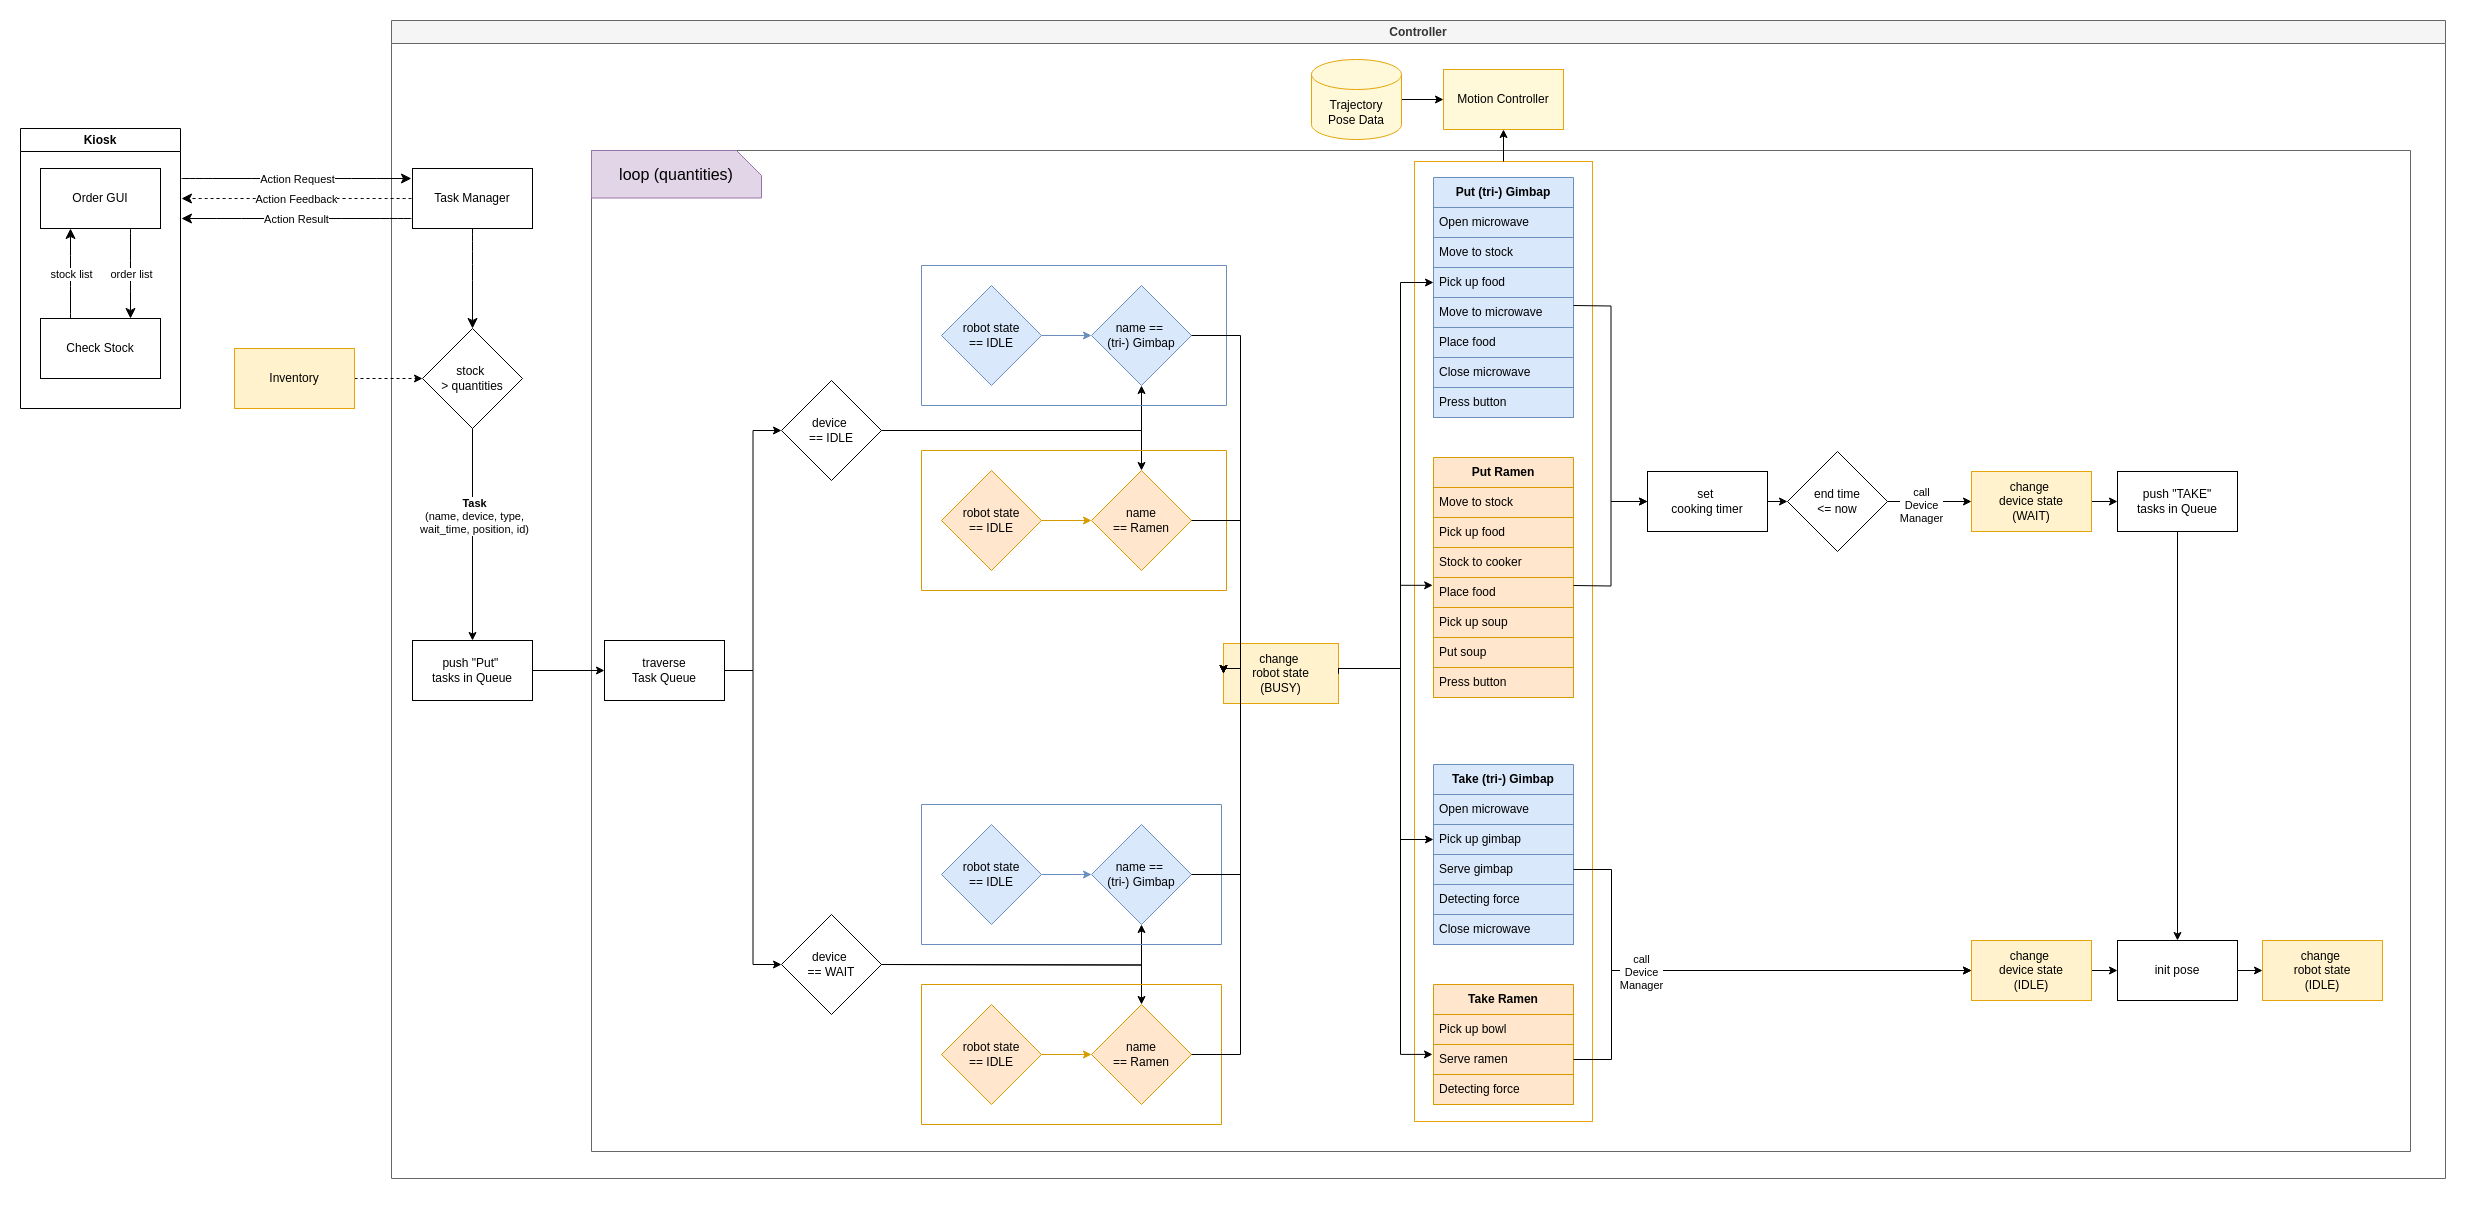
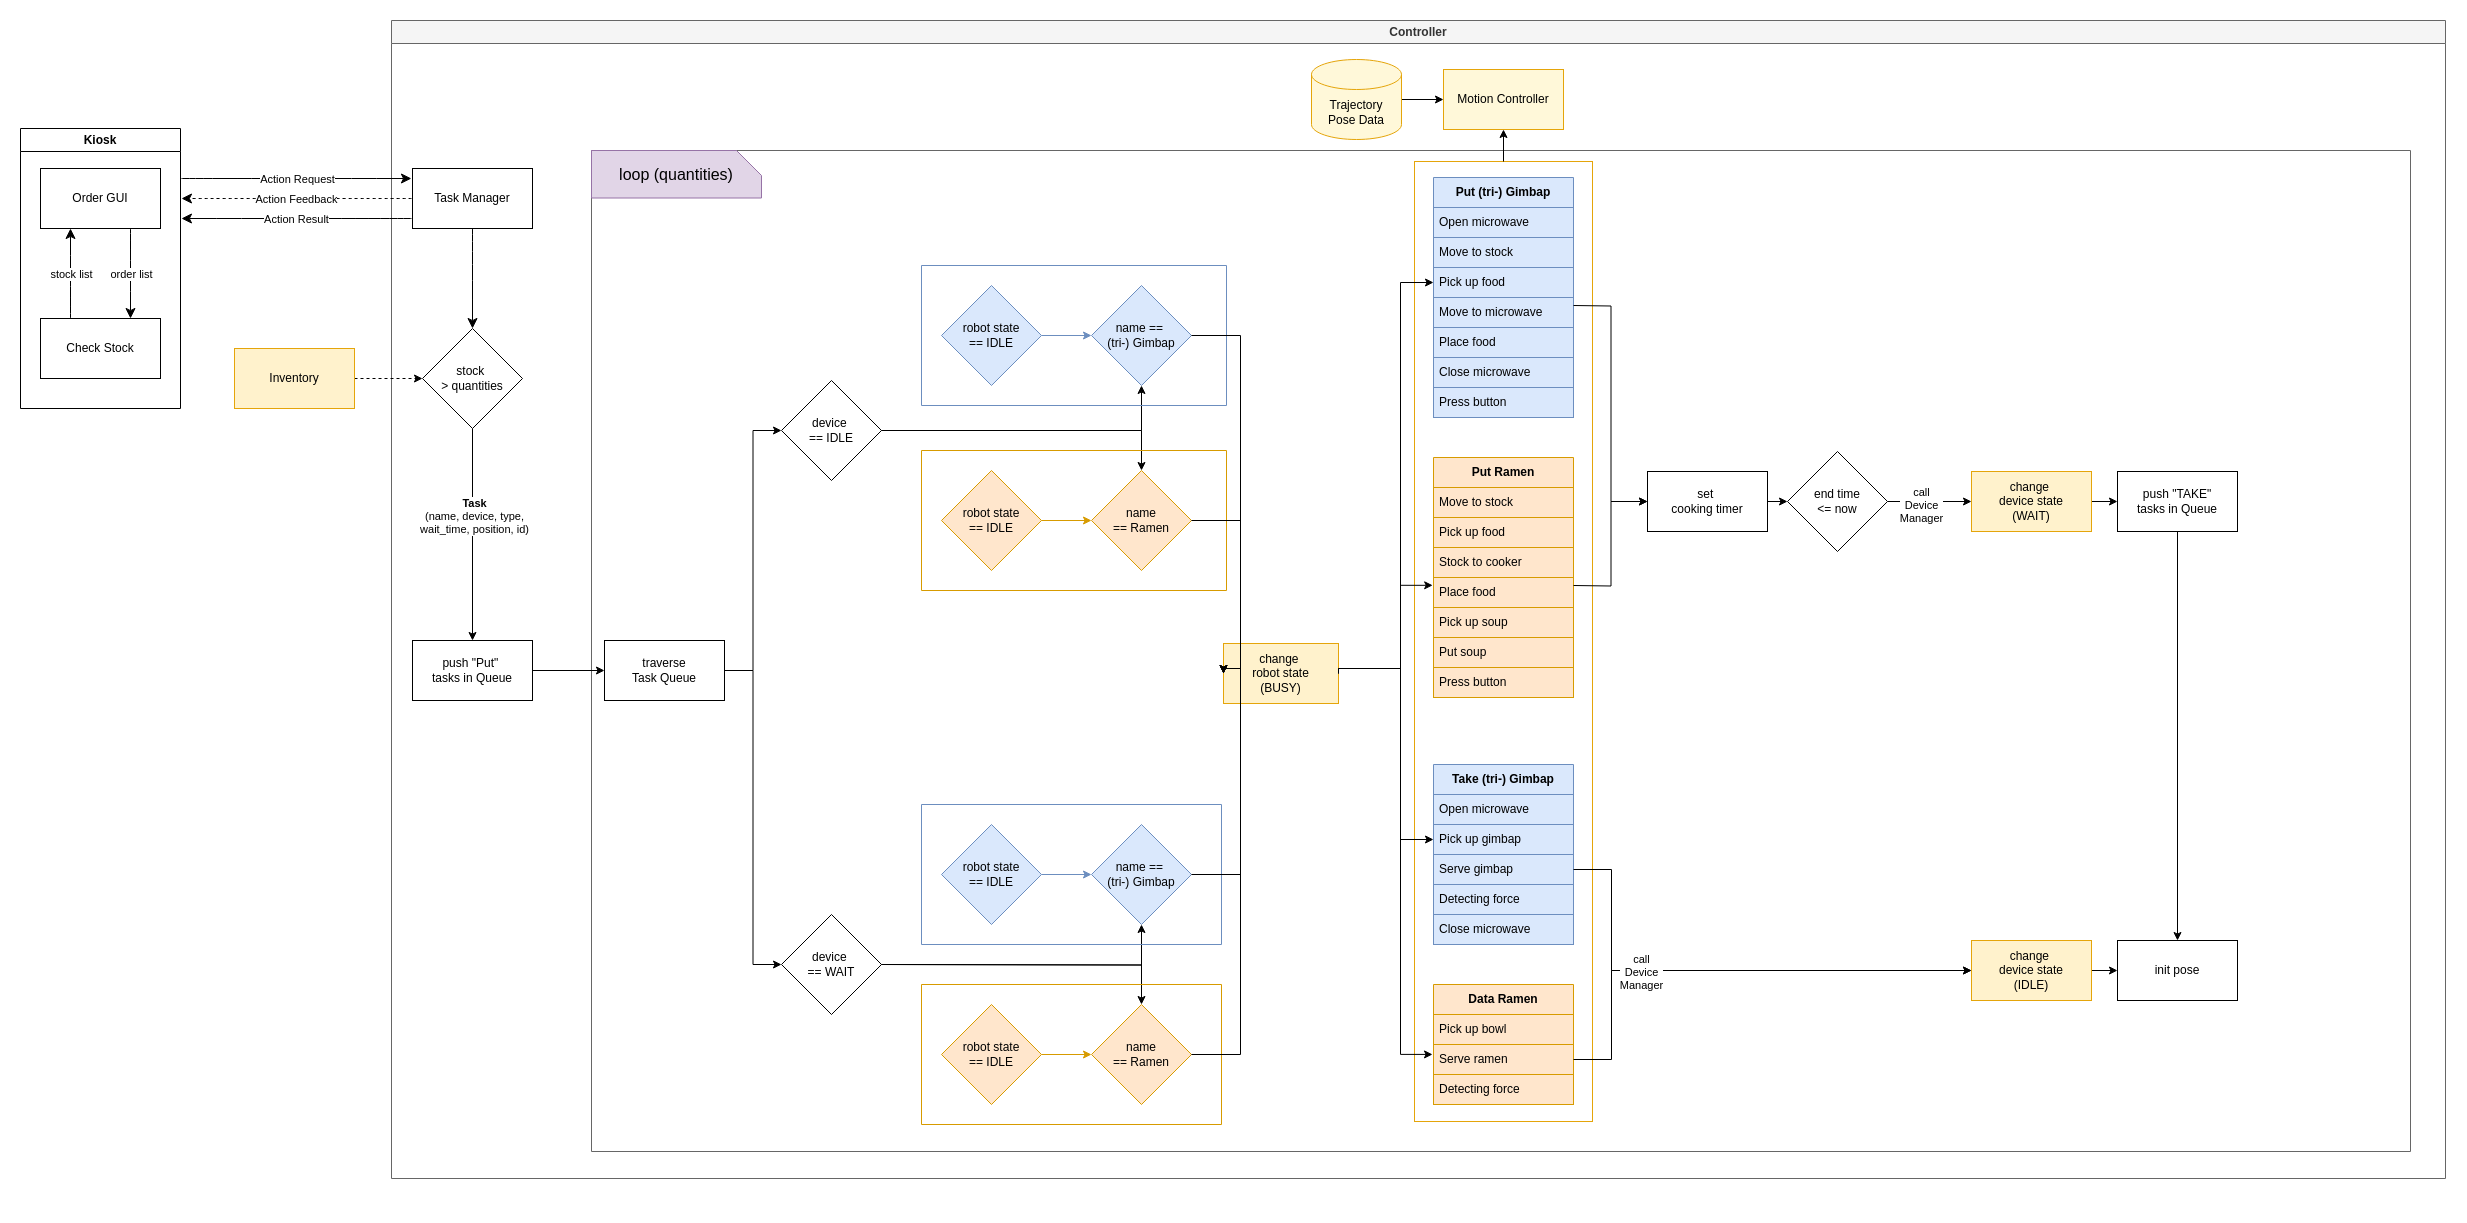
edge "init pose" -> "change robot state (IDLE)": removed
node "change robot state (IDLE)": removed
node "Take Ramen": label "Take Ramen" -> "Data Ramen"
